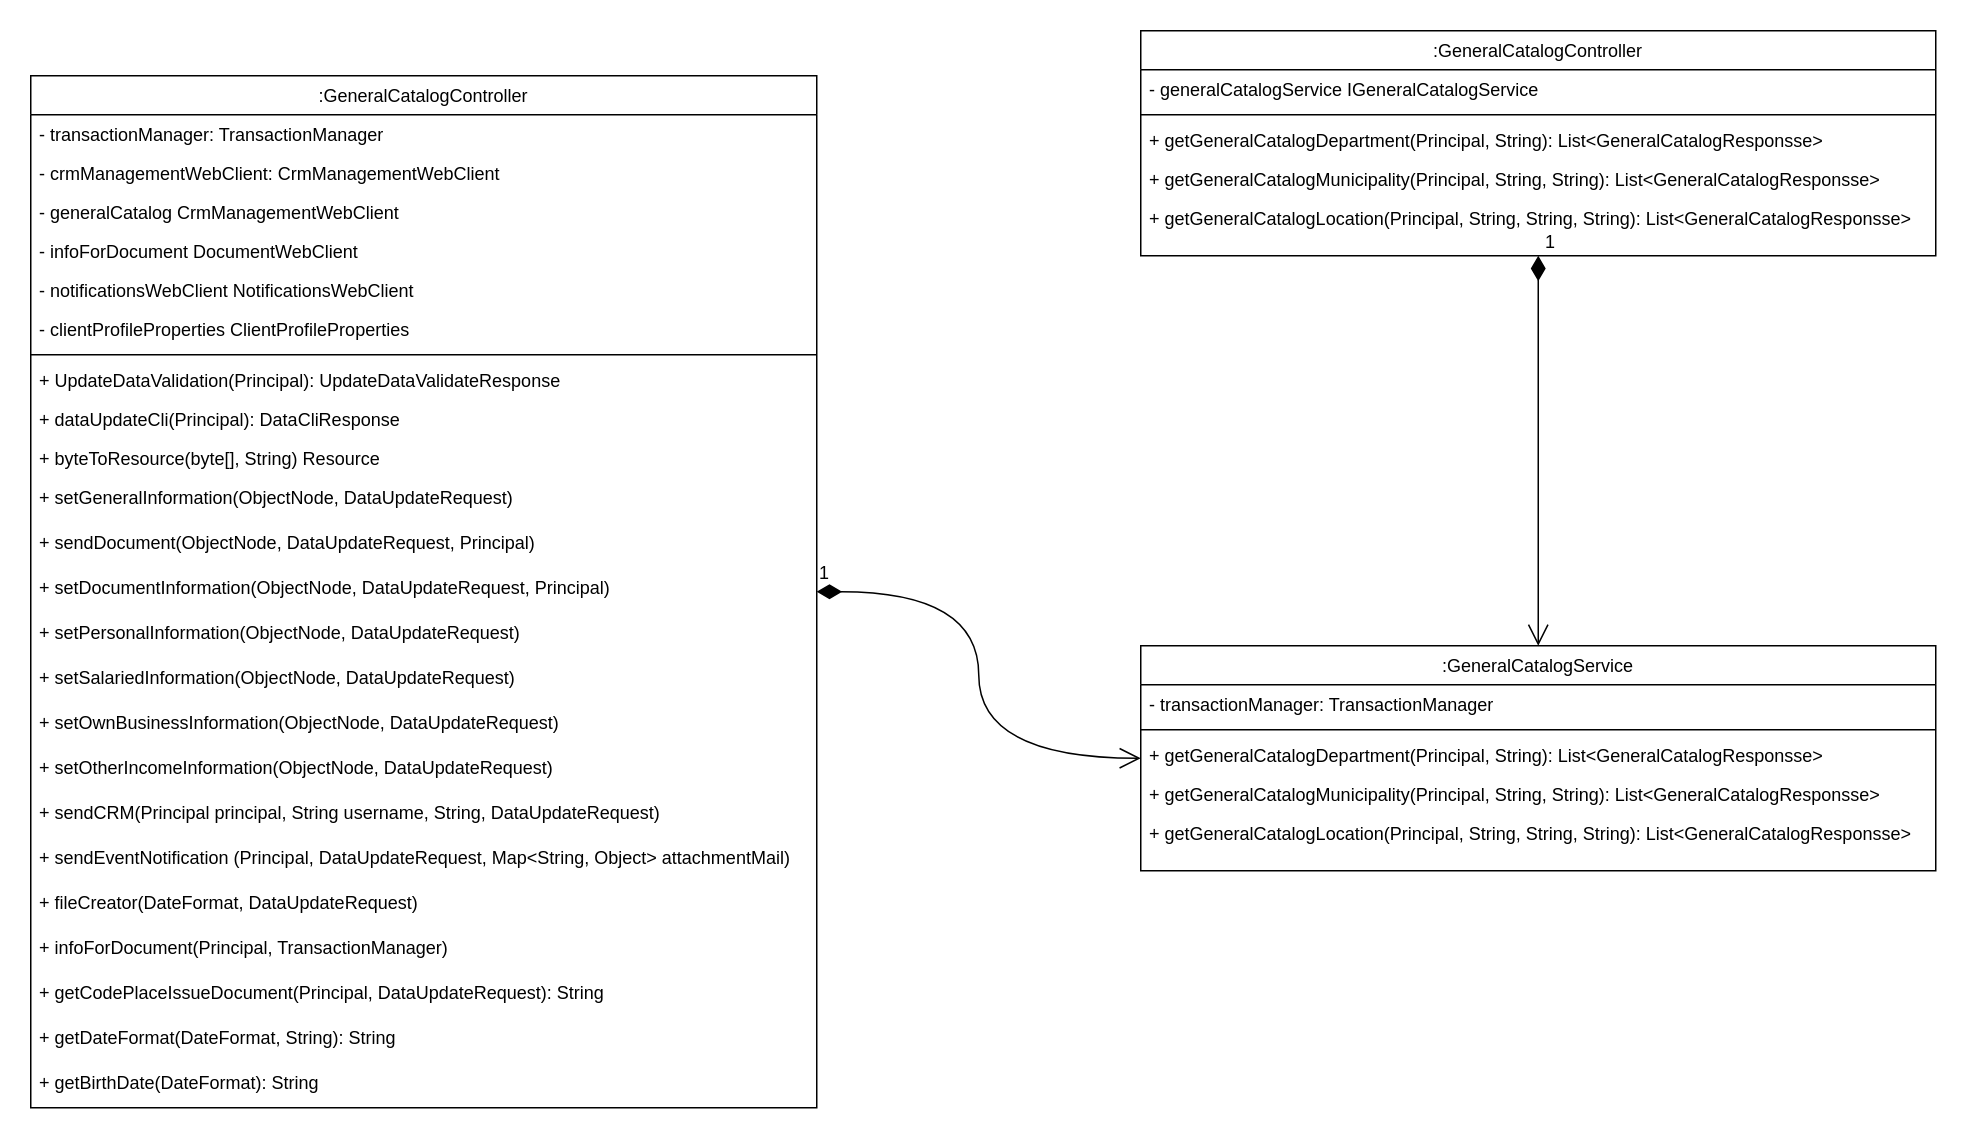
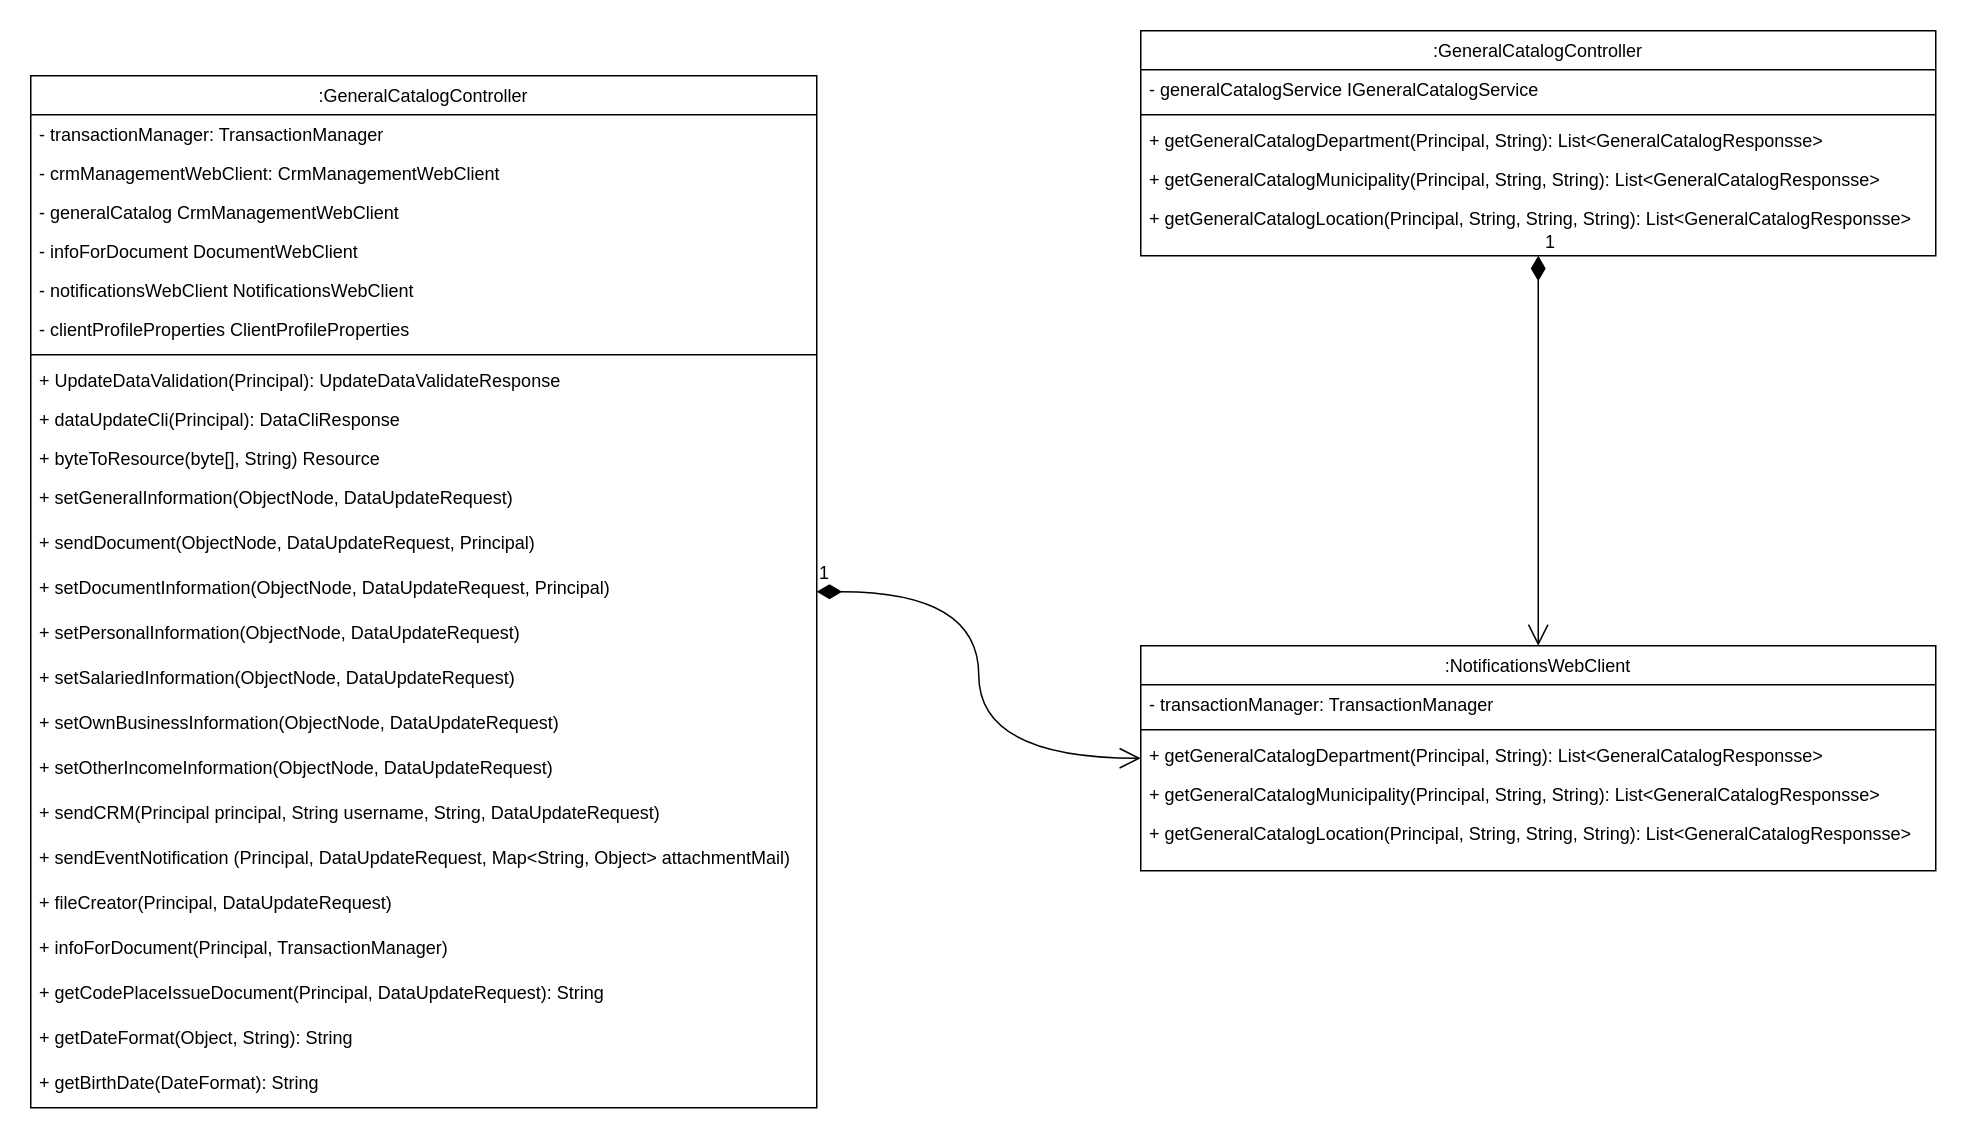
node ":GeneralCatalogService": label ":GeneralCatalogService" -> ":NotificationsWebClient"
node "+ fileCreator(DateFormat, DataUpdateRequest)": label "+ fileCreator(DateFormat, DataUpdateRequest)" -> "+ fileCreator(Principal, DataUpdateRequest)"
node "+ getDateFormat(DateFormat, String): String": label "+ getDateFormat(DateFormat, String): String" -> "+ getDateFormat(Object, String): String"
